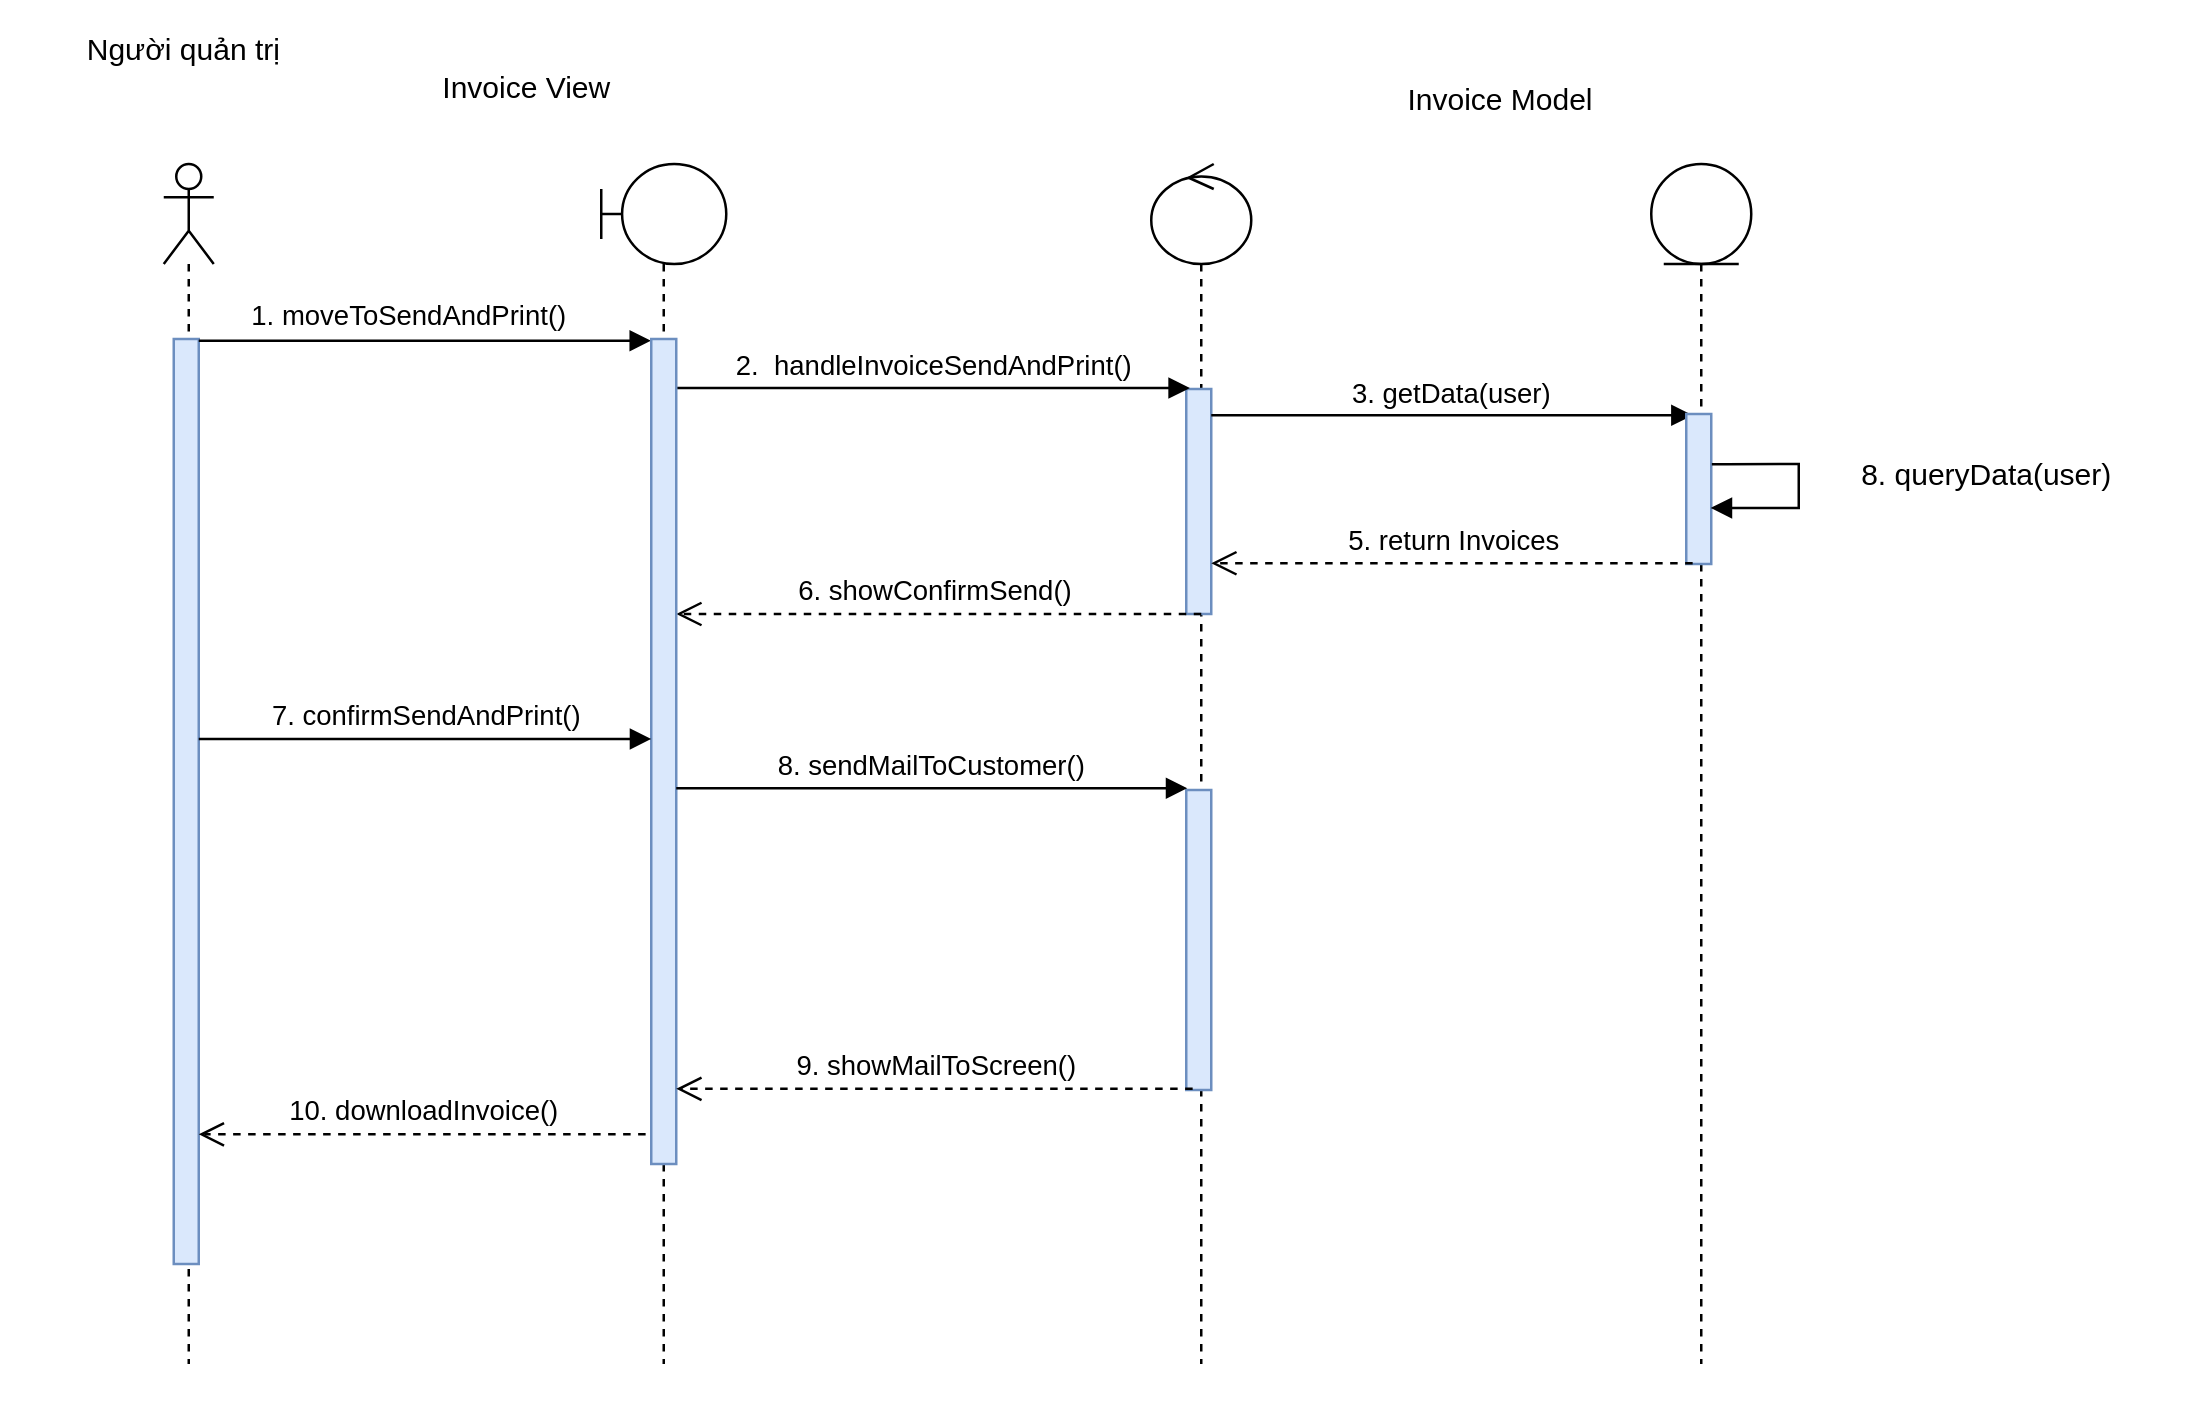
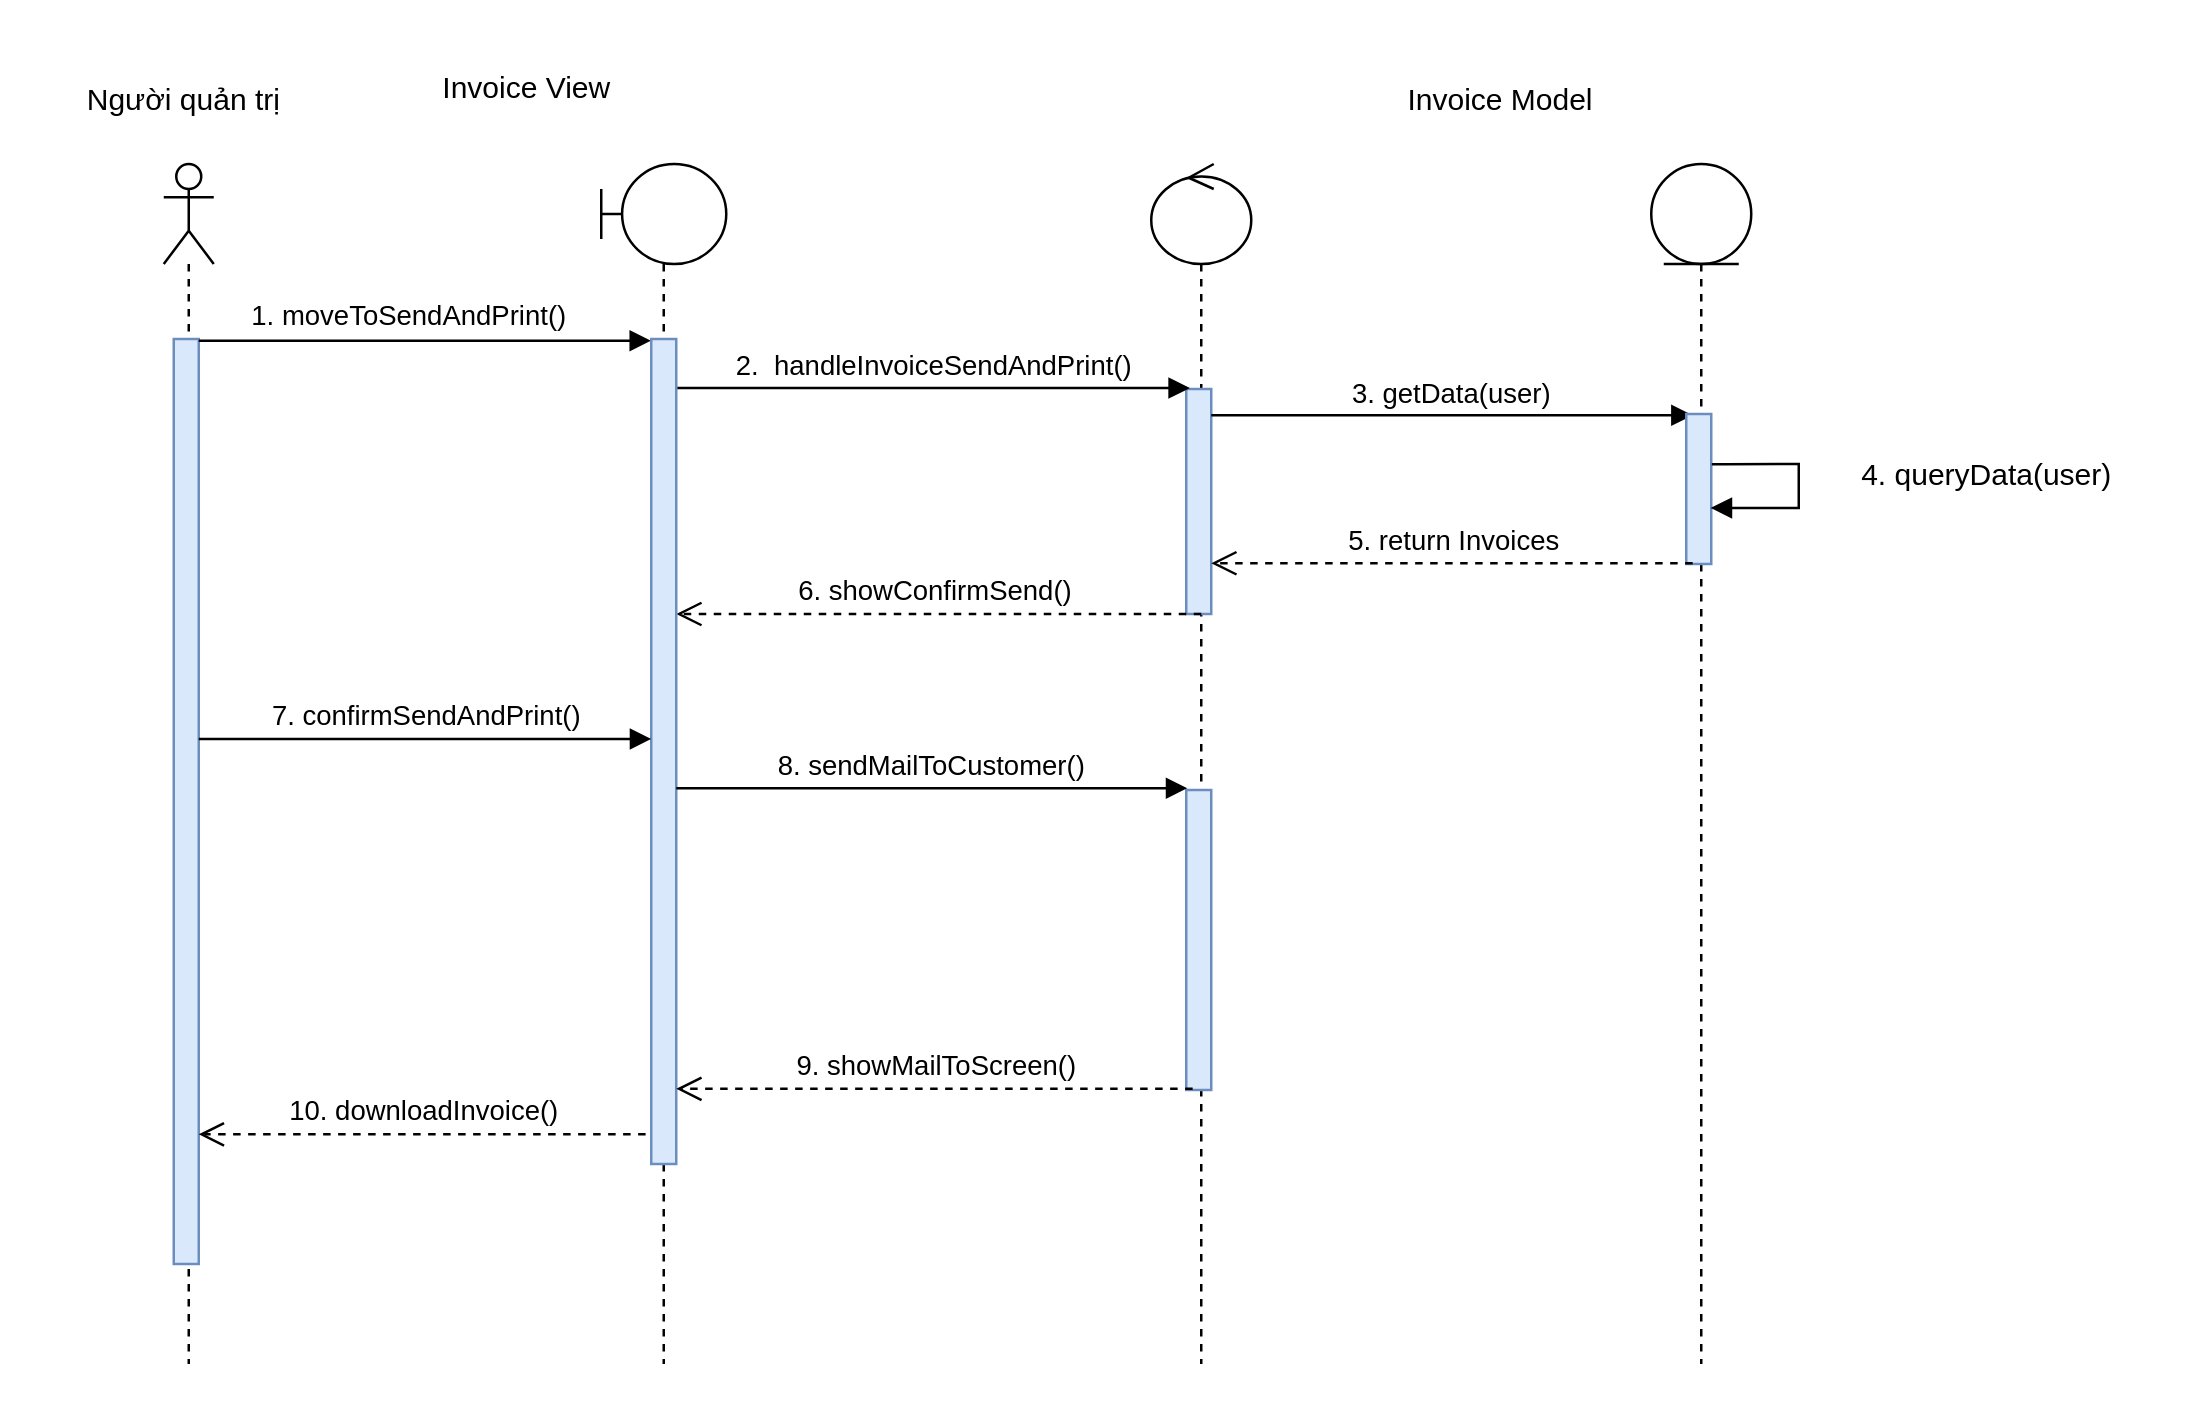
node "Người quản trị": moved (189, 51) -> (189, 101)
node "8. queryData(user)": label "8. queryData(user)" -> "4. queryData(user)"
